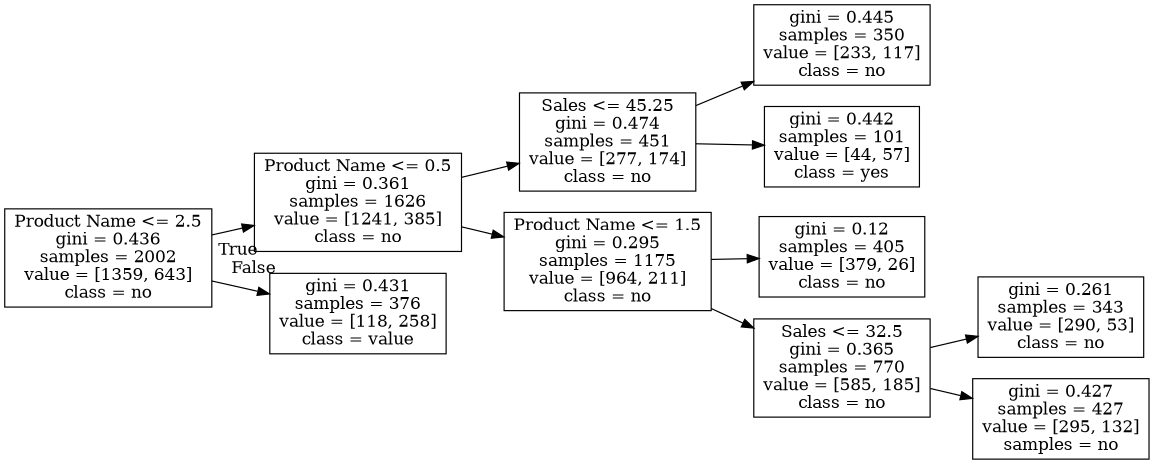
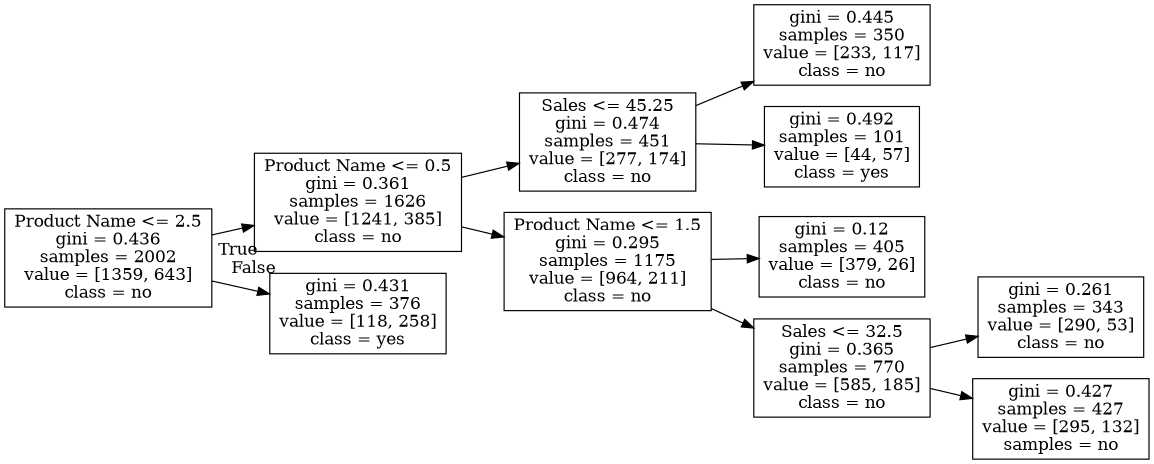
node "gini = 0.442 samples = 101 value = [44, 57] class = yes": label "gini = 0.442 samples = 101 value = [44, 57] class = yes" -> "gini = 0.492 samples = 101 value = [44, 57] class = yes"
node "gini = 0.431 samples = 376 value = [118, 258] class = value": label "gini = 0.431 samples = 376 value = [118, 258] class = value" -> "gini = 0.431 samples = 376 value = [118, 258] class = yes"
